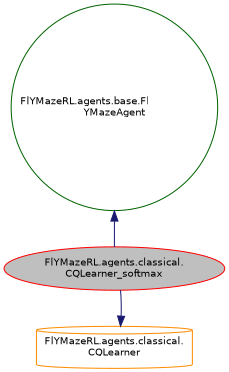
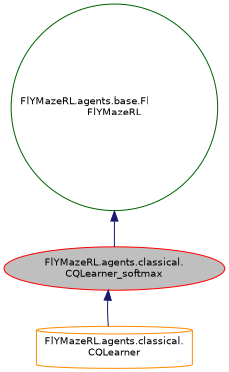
node "FlYMazeRL.agents.base.Fl YMazeAgent": label "FlYMazeRL.agents.base.Fl YMazeAgent" -> "FlYMazeRL.agents.base.Fl FlYMazeRL"
edge "FlYMazeRL.agents.classical. CQLearner_softmax" -> "FlYMazeRL.agents.classical. CQLearner": reversed
